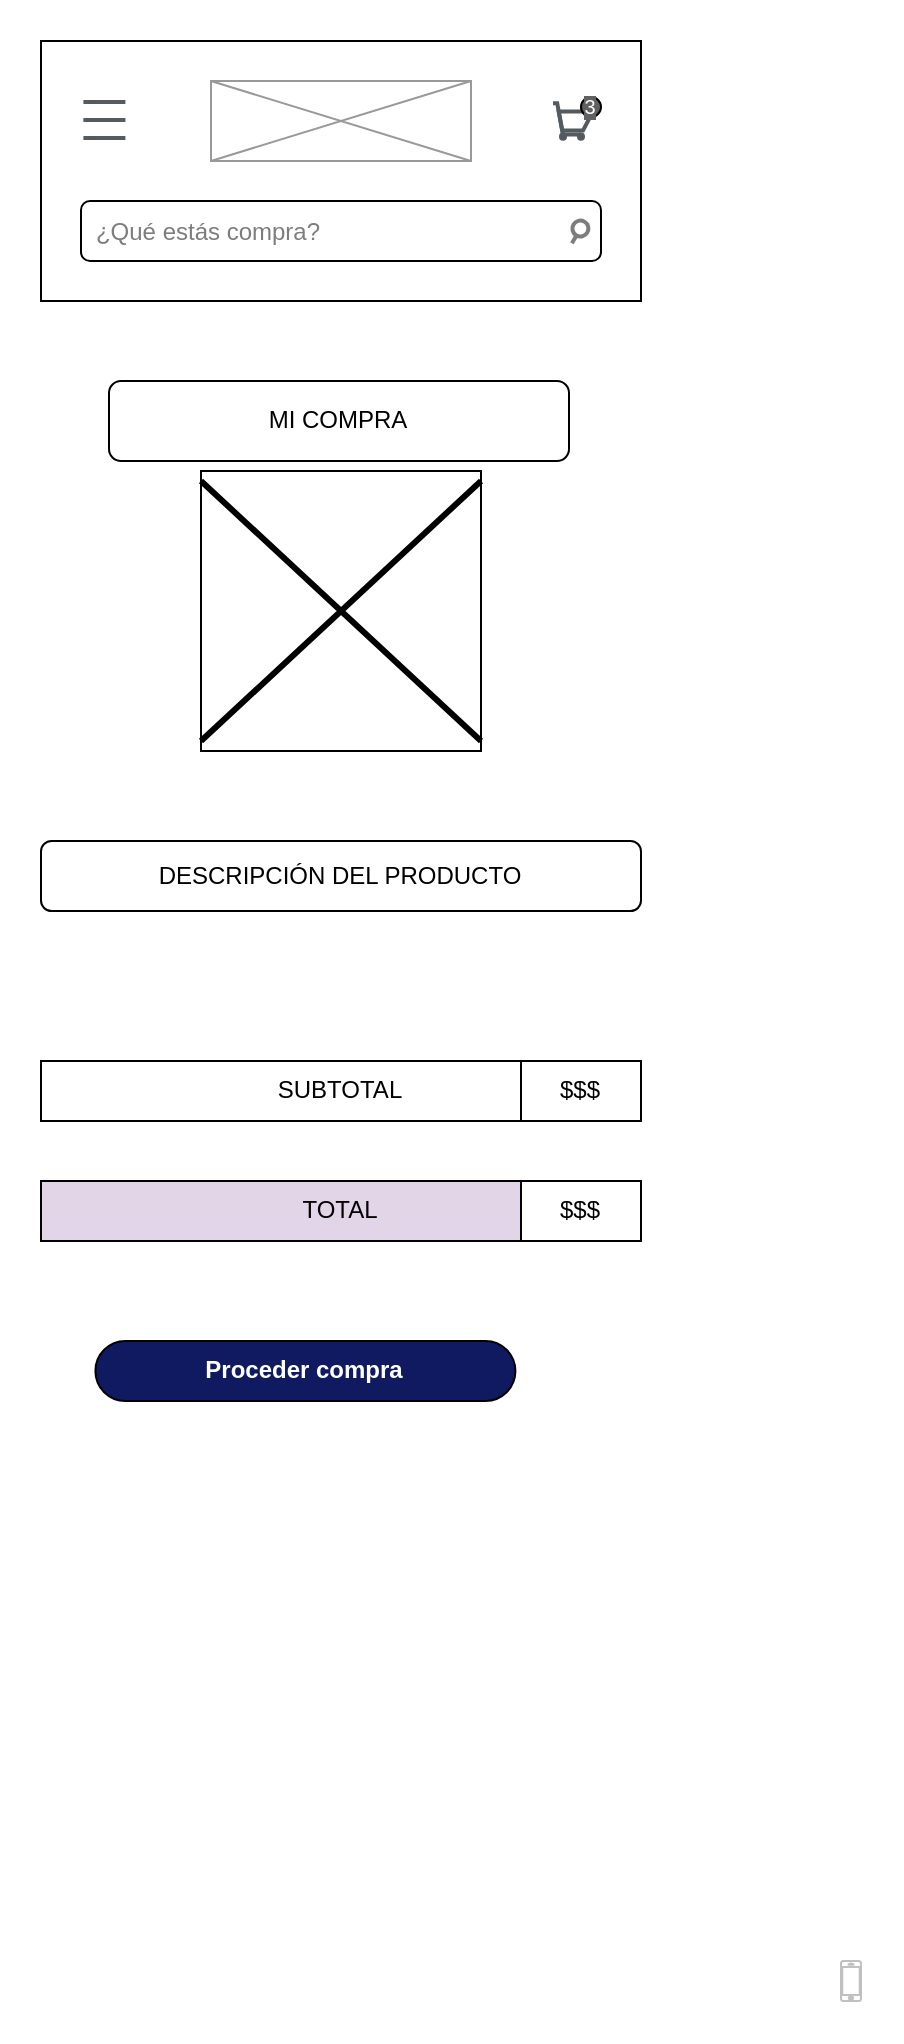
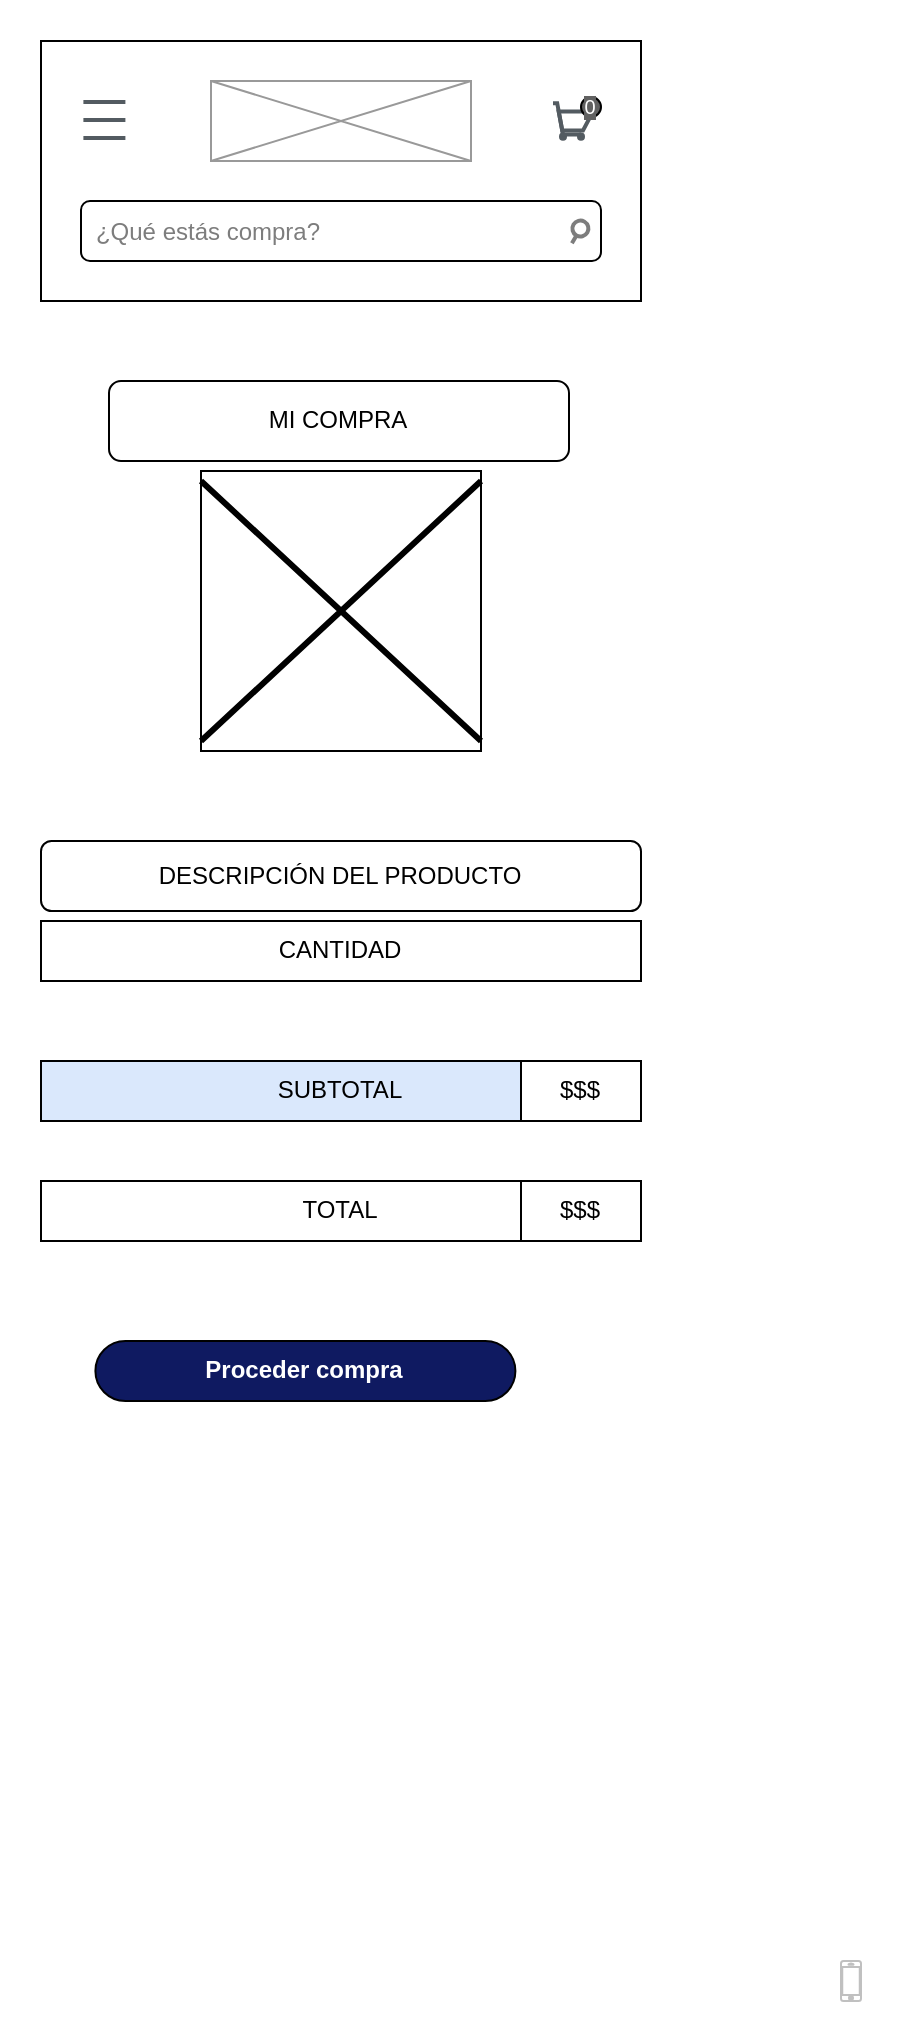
node "3": label "3" -> "0"
node "CANTIDAD": added
node "SUBTOTAL": fillcolor #ffffff -> #dae8fc
node "TOTAL": fillcolor #e1d5e7 -> #ffffff
